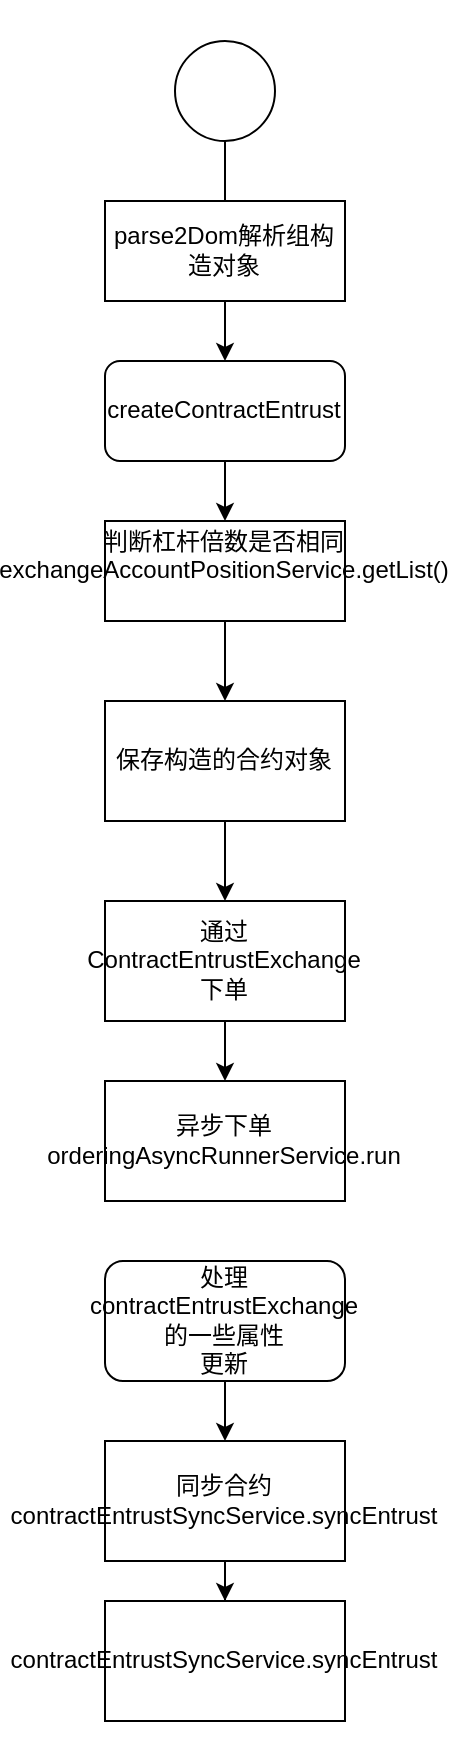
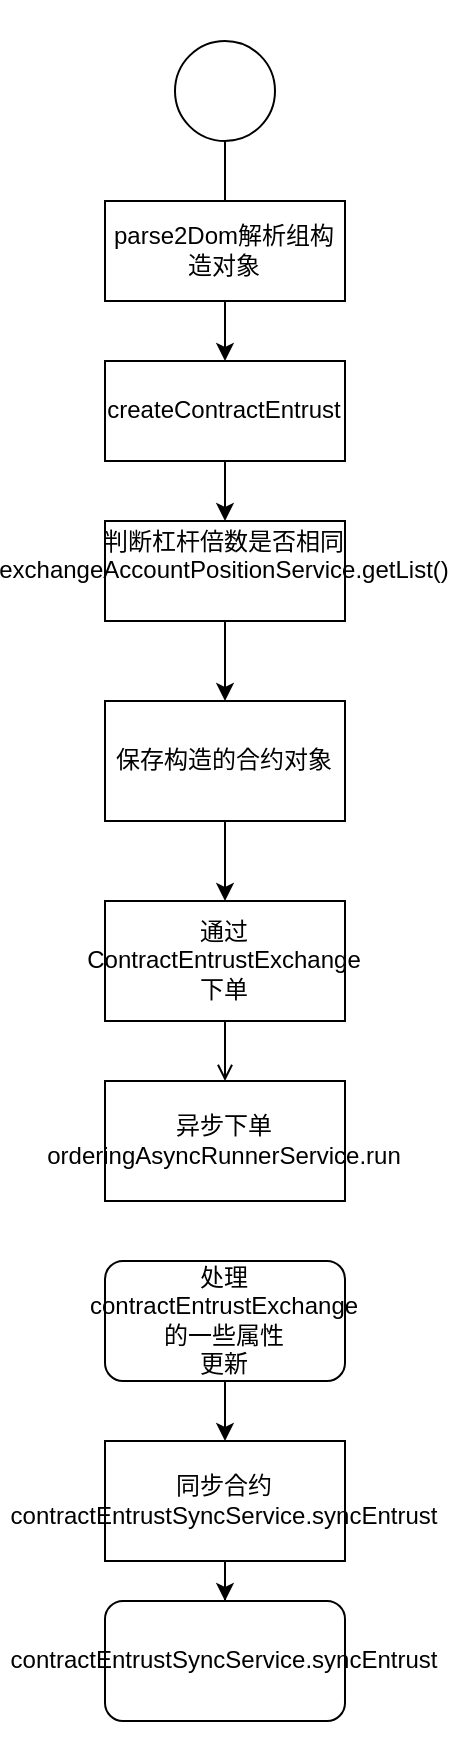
node "createContractEntrust": shape rounded rectangle -> rectangle
edge "通过ContractEntrustExchange下单" -> "异步下单orderingAsyncRunnerService.run": arrowhead classic -> open
node "contractEntrustSyncService.syncEntrust": shape rectangle -> rounded rectangle
